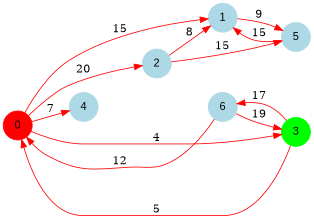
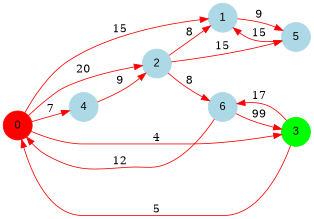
edge "2" -> "6": added, label "8"
edge "4" -> "2": added, label "9"
edge "6" -> "3": label "19" -> "99"
